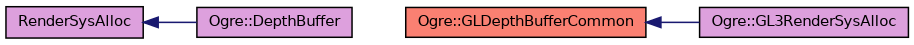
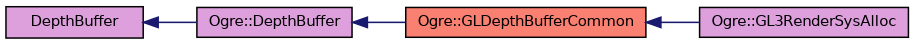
node "RenderSysAlloc": label "RenderSysAlloc" -> "DepthBuffer"
edge "Ogre::GLDepthBufferCommon" -> "Ogre::DepthBuffer": added
